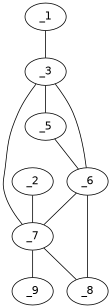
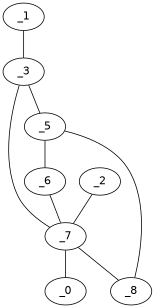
edge "_3" -- "_6": removed
edge "_6" -- "_8": now "_5" -- "_8"
node "_9": label "_9" -> "_0"
